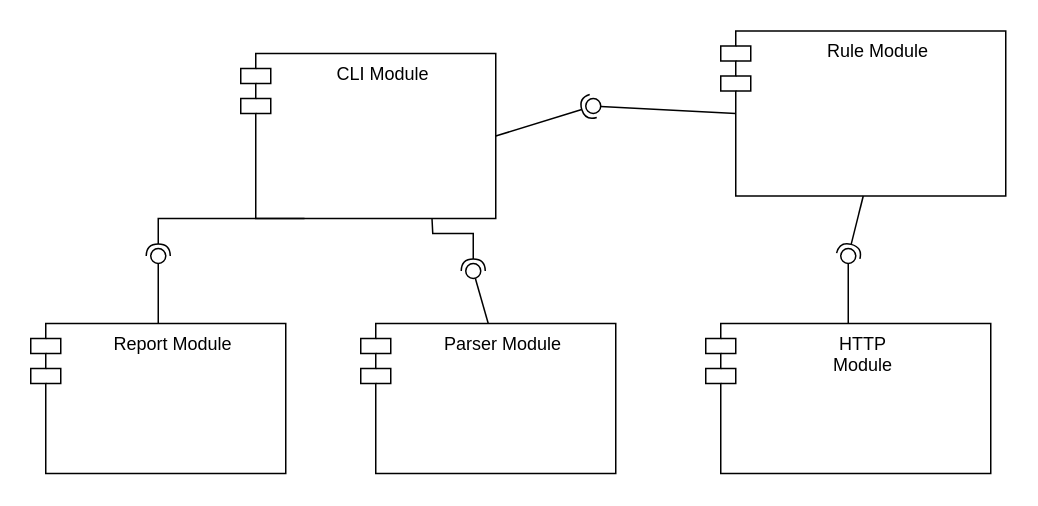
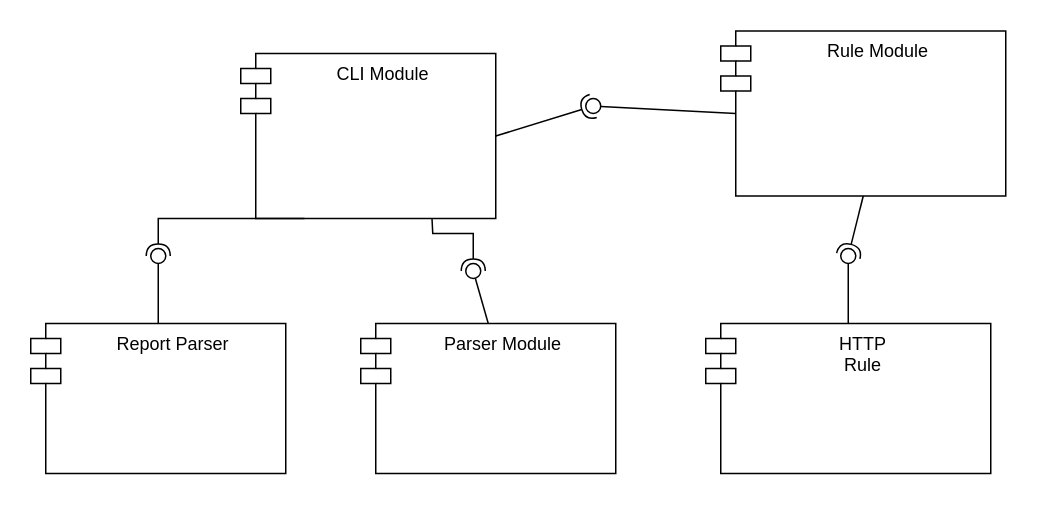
node "Report Module": label "Report Module" -> "Report Parser"
node "HTTP Module": label "HTTP Module" -> "HTTP Rule"
